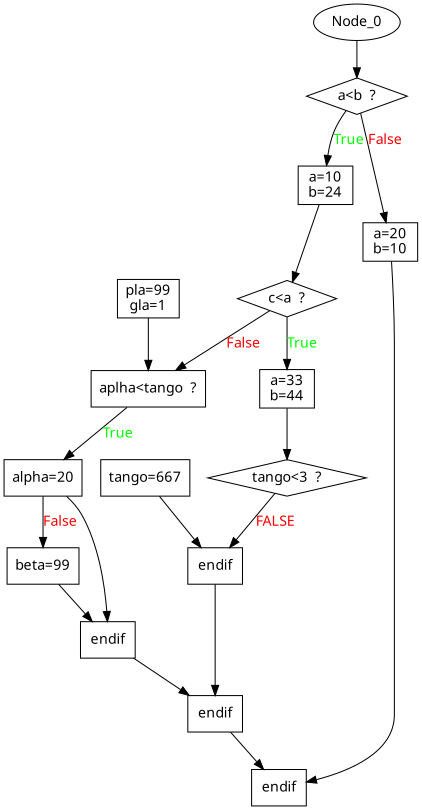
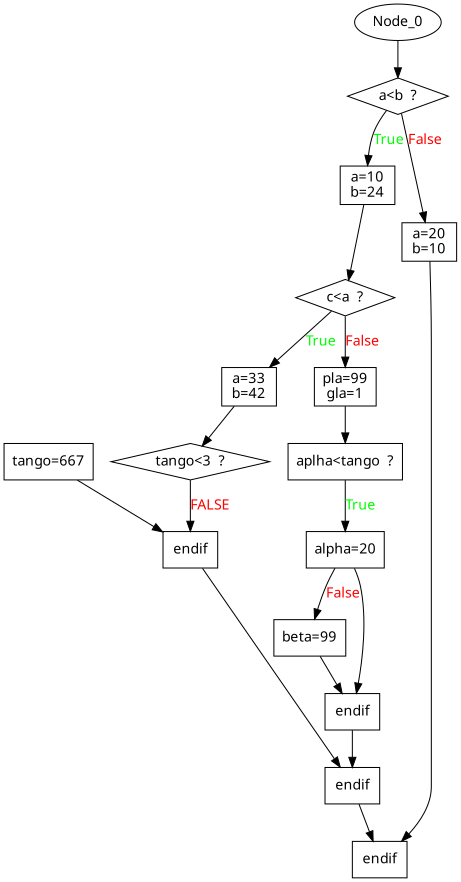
edge "c<a  ?" -> "aplha<tango  ?": now "c<a  ?" -> "pla=99 gla=1"
node "a=33 b=44": label "a=33 b=44" -> "a=33 b=42"
